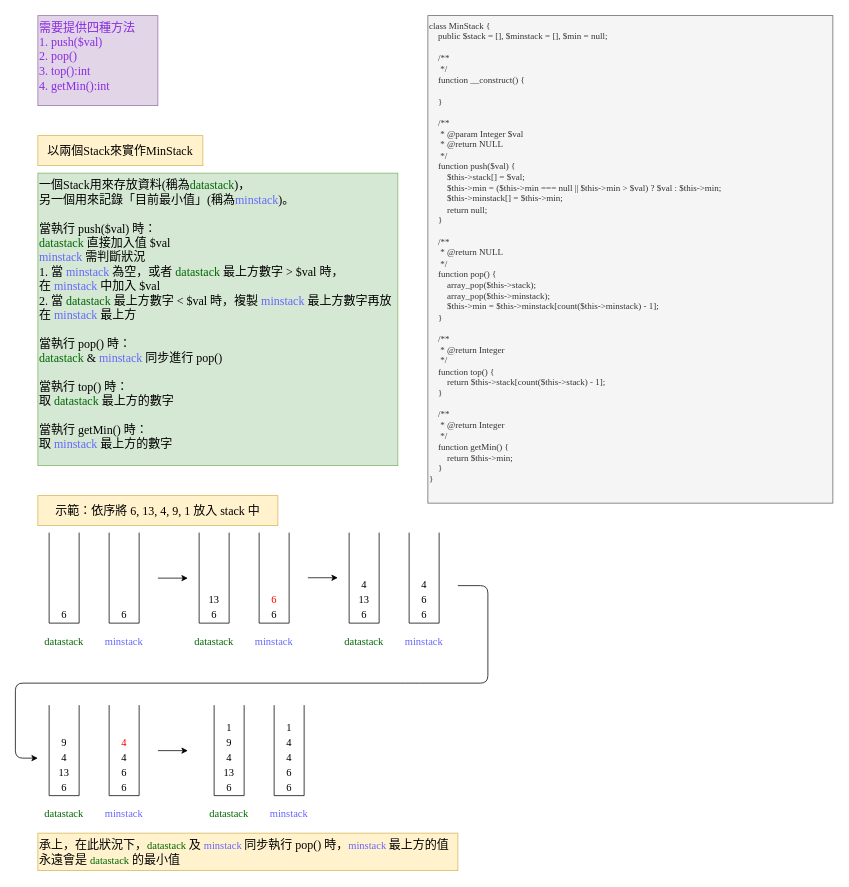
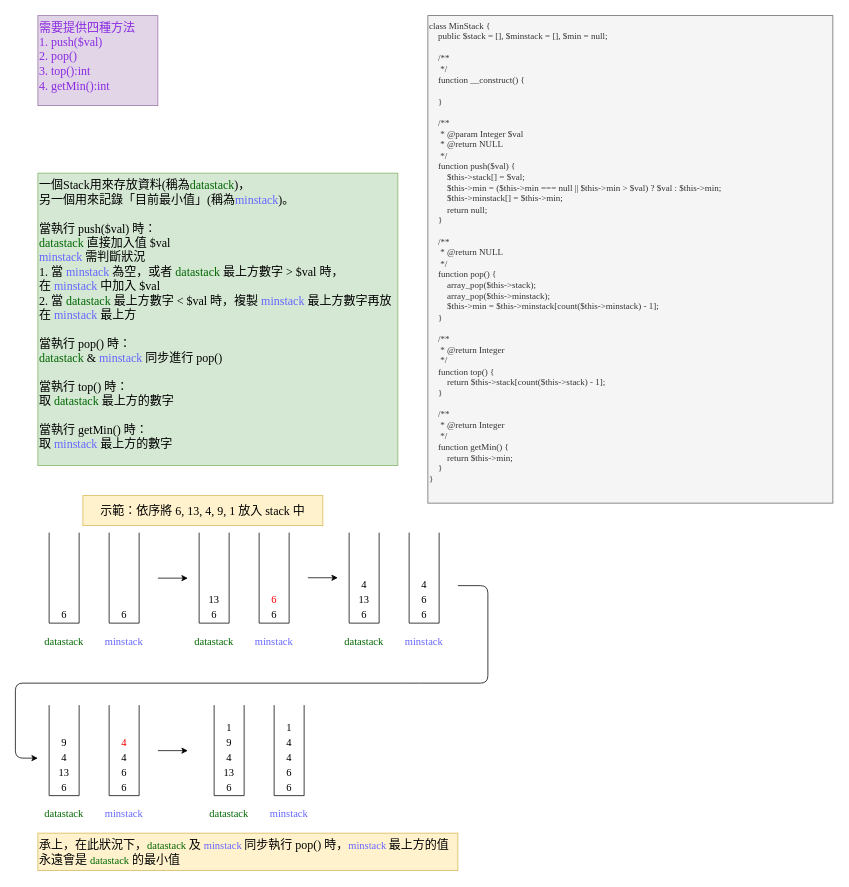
node "以兩個Stack來實作MinStack": removed
node "示範：依序將 6, 13, 4, 9, 1 放入 stack 中": moved (158, 510) -> (203, 510)
